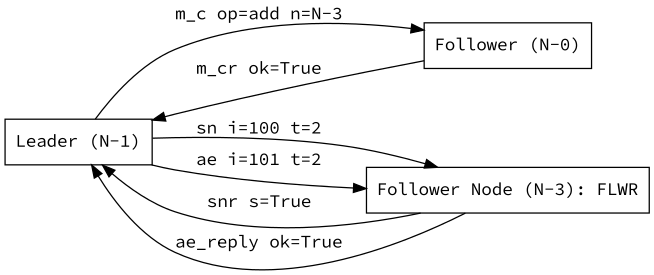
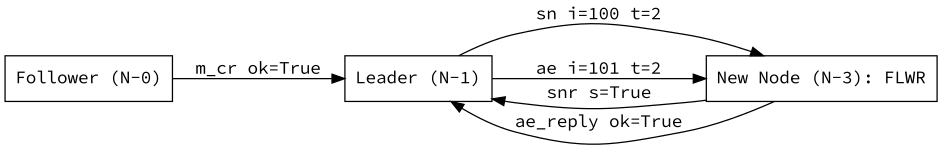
edge "Leader (N-1)" -> "Follower (N-0)": removed, label "m_c op=add n=N-3"
node "Follower Node (N-3): FLWR": label "Follower Node (N-3): FLWR" -> "New Node (N-3): FLWR"
